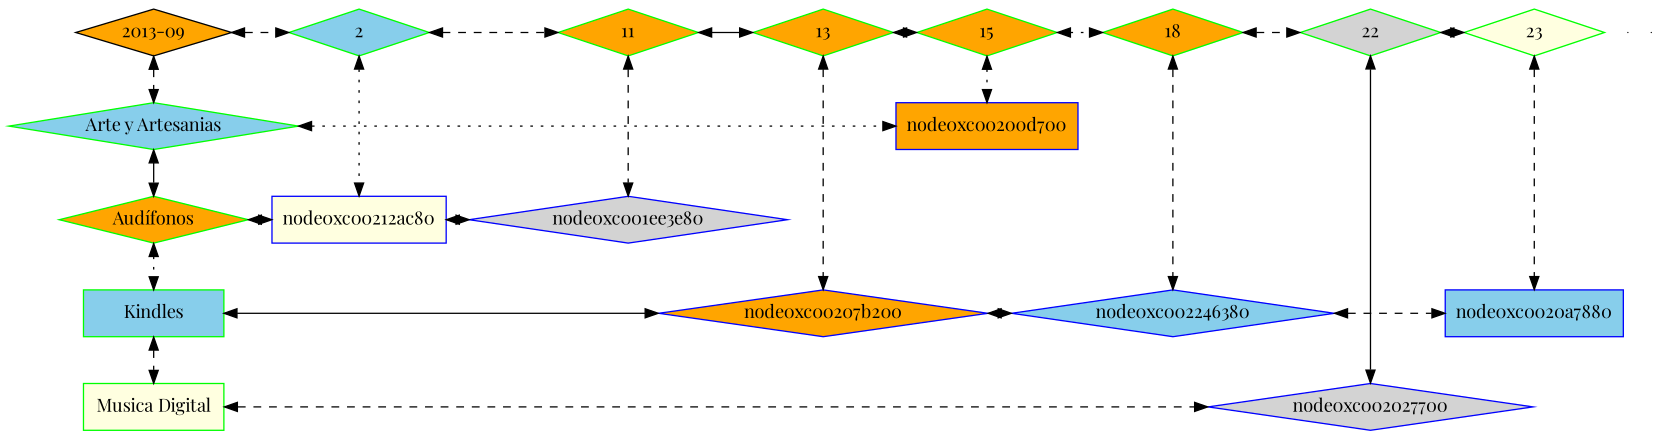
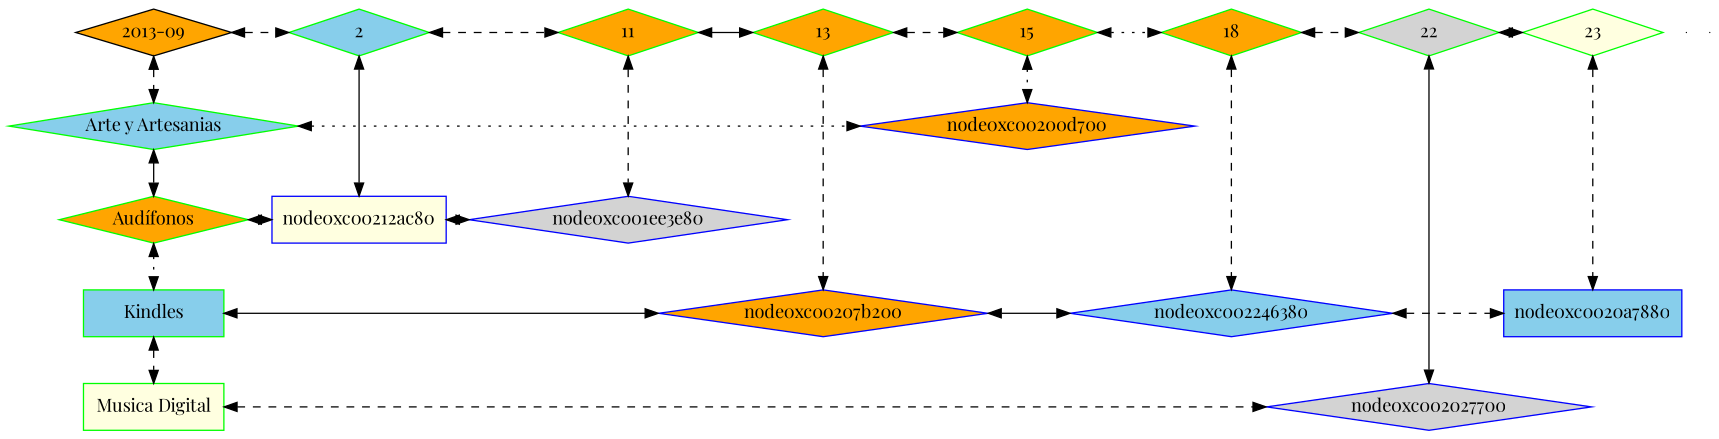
edge "2" -- "node0xc00212ac80": style dotted -> solid
node "node0xc00200d700": shape box -> diamond
